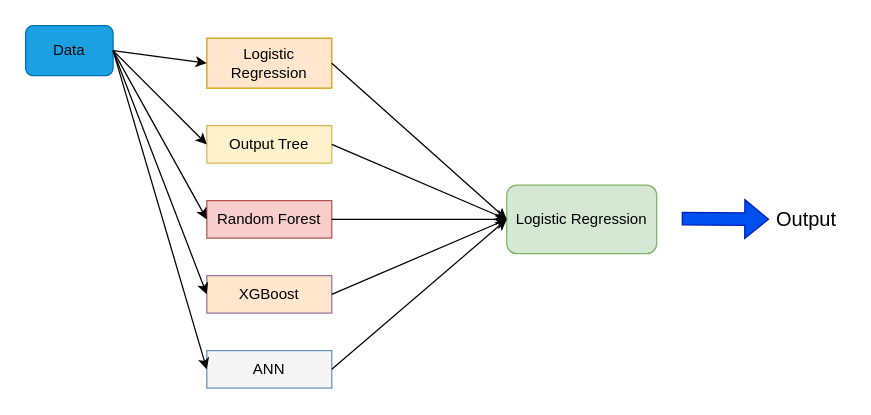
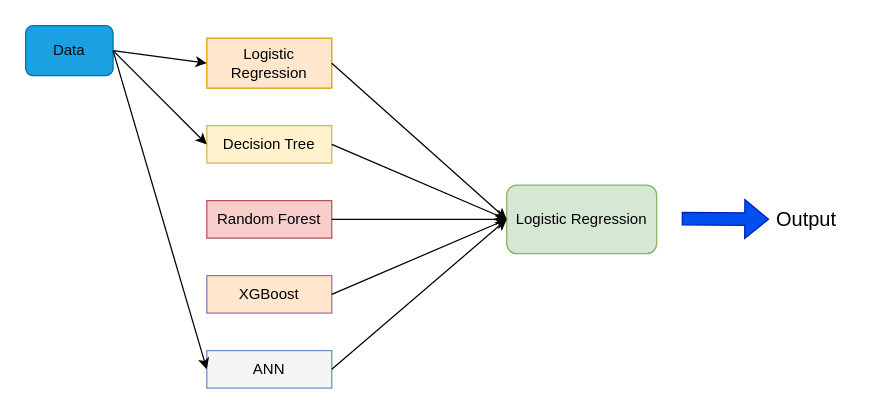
edge "Data" -> "Random Forest": removed
node "Output Tree": label "Output Tree" -> "Decision Tree"
edge "Data" -> "XGBoost": removed
